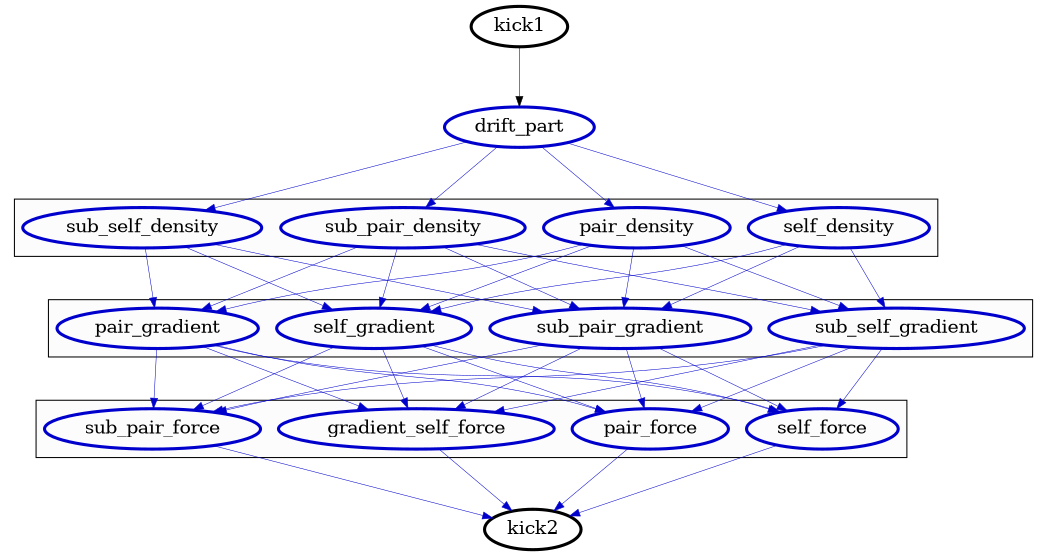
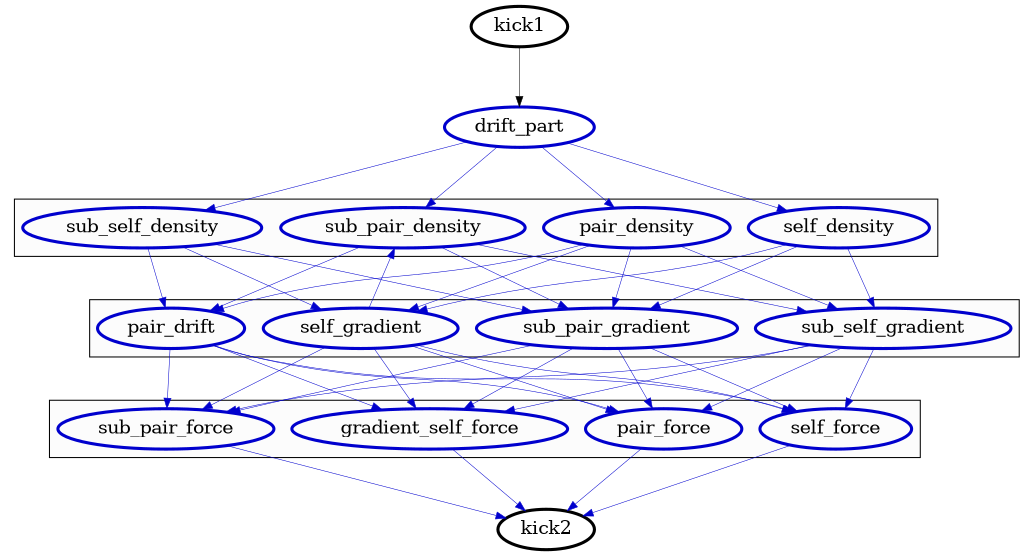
edge "sub_pair_density" -> "self_gradient": reversed
node "pair_gradient": label "pair_gradient" -> "pair_drift"
